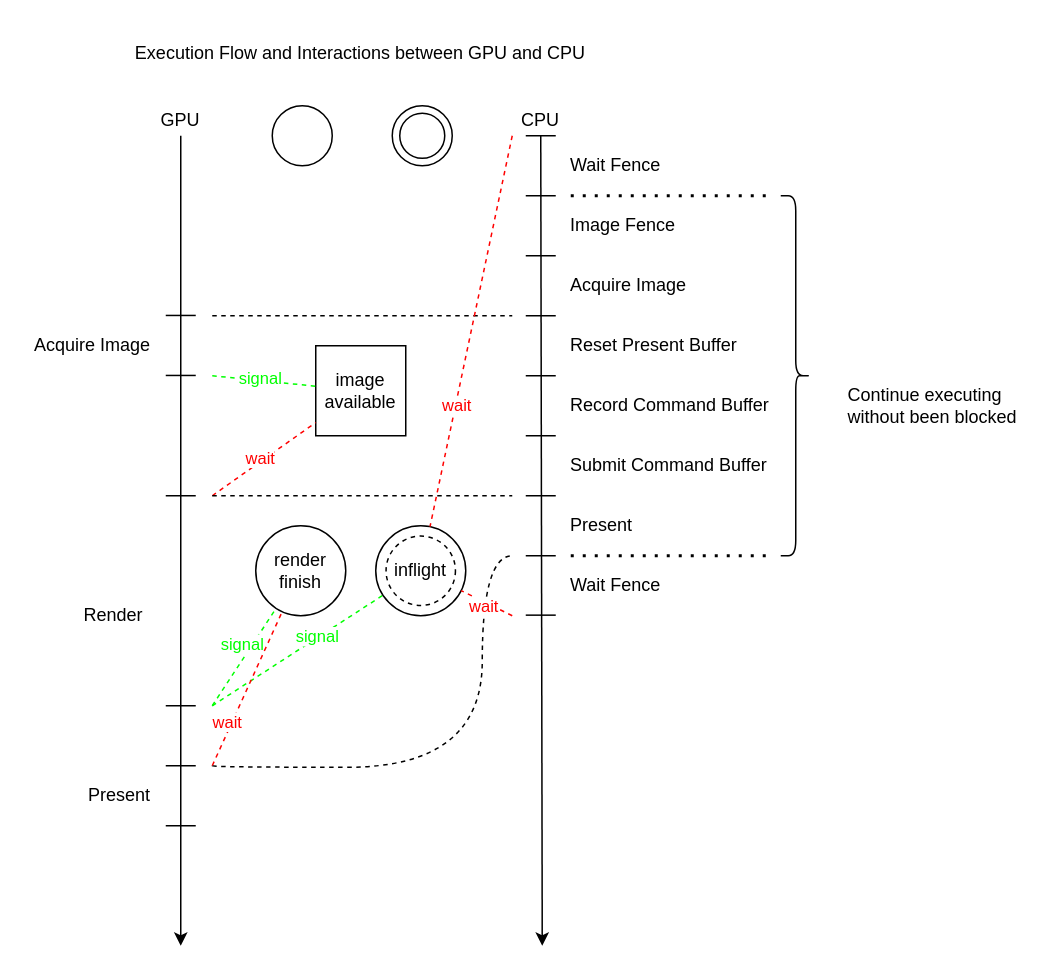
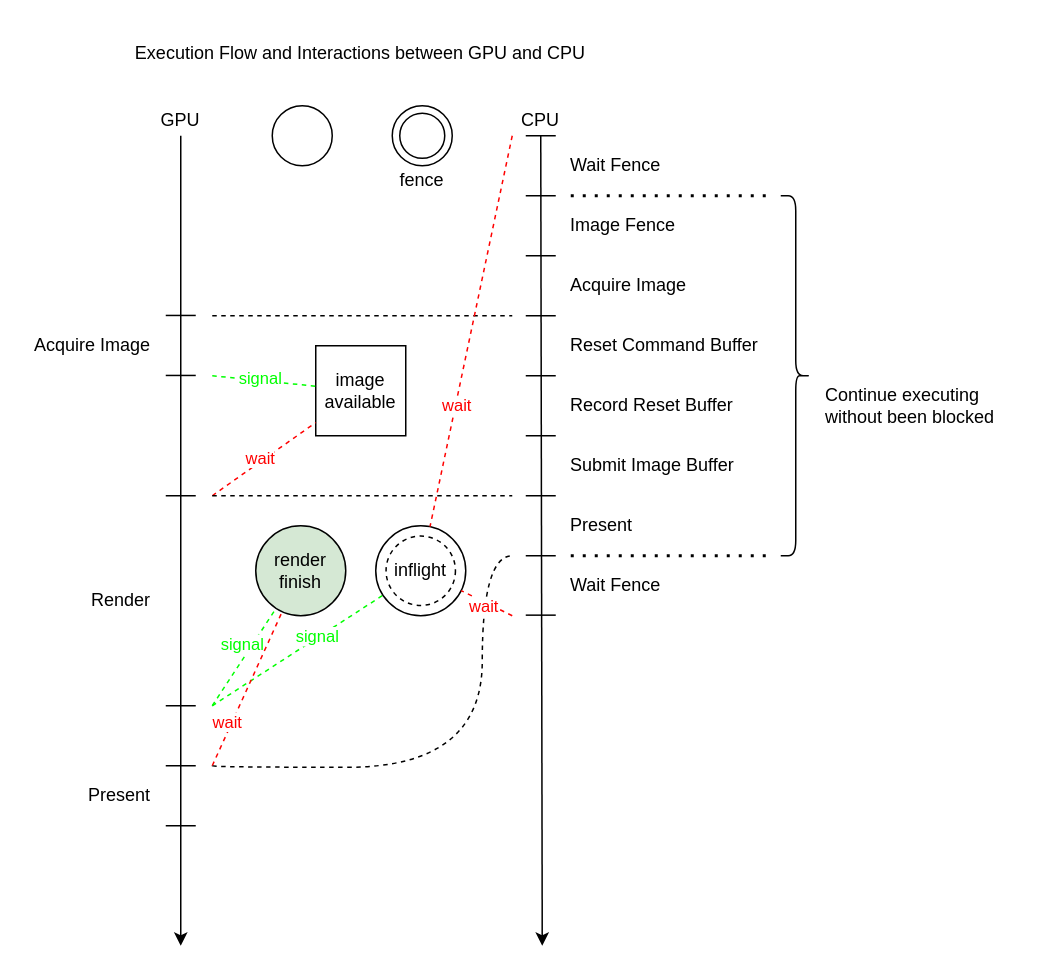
node "fence": added
node "Reset Present Buffer": label "Reset Present Buffer" -> "Reset Command Buffer"
node "Record Command Buffer": label "Record Command Buffer" -> "Record Reset Buffer"
node "Continue executing without been blocked": moved (931, 406) -> (908, 406)
node "Submit Command Buffer": label "Submit Command Buffer" -> "Submit Image Buffer"
node "render finish": fillcolor #ffffff -> #d5e8d4
node "Render": moved (91, 616) -> (98, 601)
